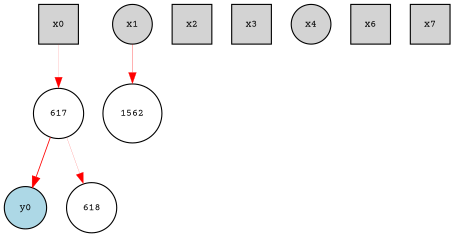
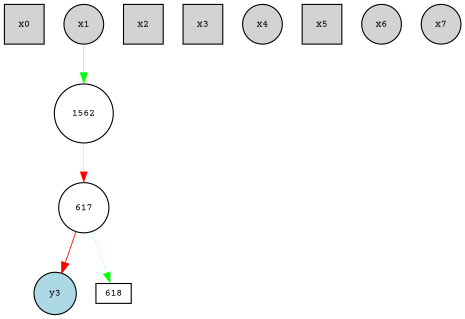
node "x5": added
node "x6": shape box -> circle
node "x7": shape box -> circle
edge "x1" -> "1562": color red -> green
edge "x0" -> "617": now "1562" -> "617"
edge "617" -> "618": color red -> green
node "y0": label "y0" -> "y3"
node "618": shape circle -> box
